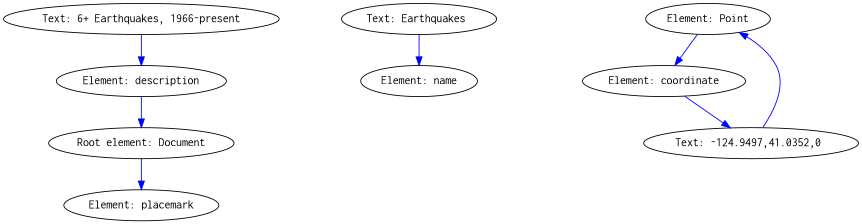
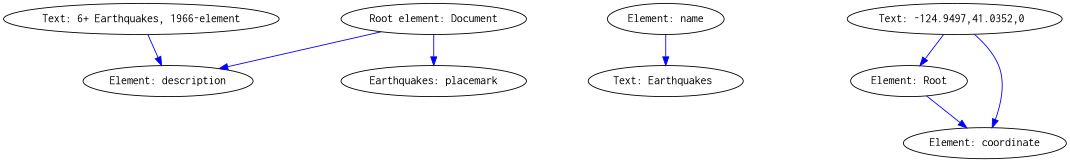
node "Text: 6+ Earthquakes, 1966-present": label "Text: 6+ Earthquakes, 1966-present" -> "Text: 6+ Earthquakes, 1966-element"
node "Element: Point": label "Element: Point" -> "Element: Root"
edge "Text: Earthquakes" -> "Element: name": reversed
edge "Element: description" -> "Root element: Document": reversed
edge "Element: coordinate" -> "Text: -124.9497,41.0352,0": reversed
node "Element: placemark": label "Element: placemark" -> "Earthquakes: placemark"
